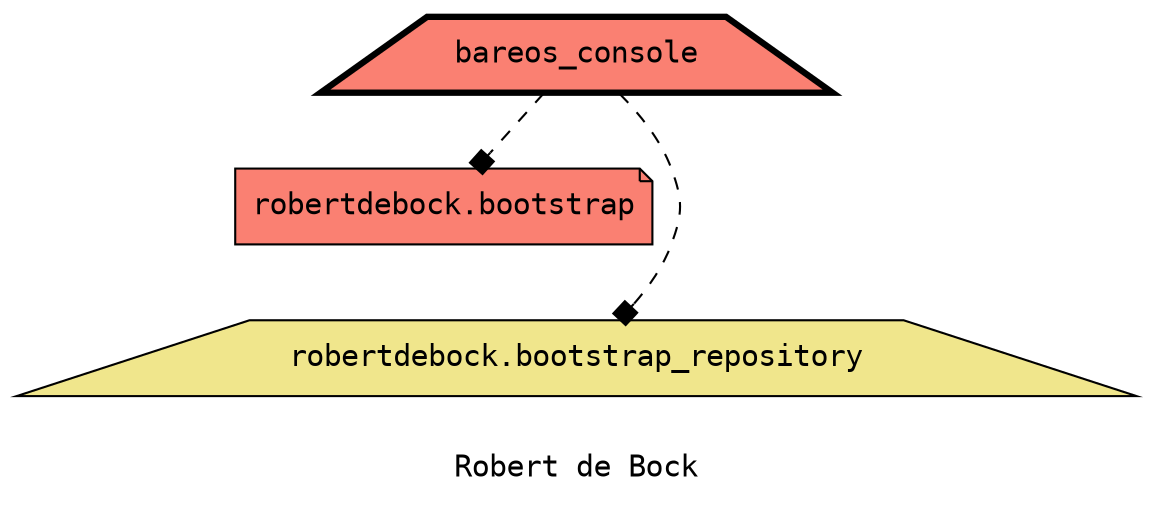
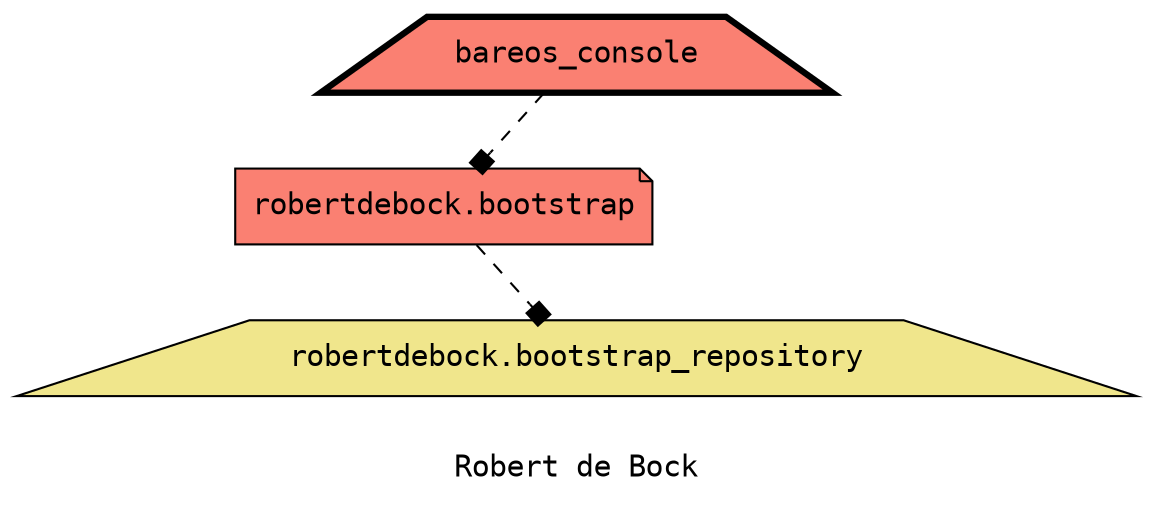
edge "bareos_console" -> "robertdebock.bootstrap_repository": now "robertdebock.bootstrap" -> "robertdebock.bootstrap_repository"
